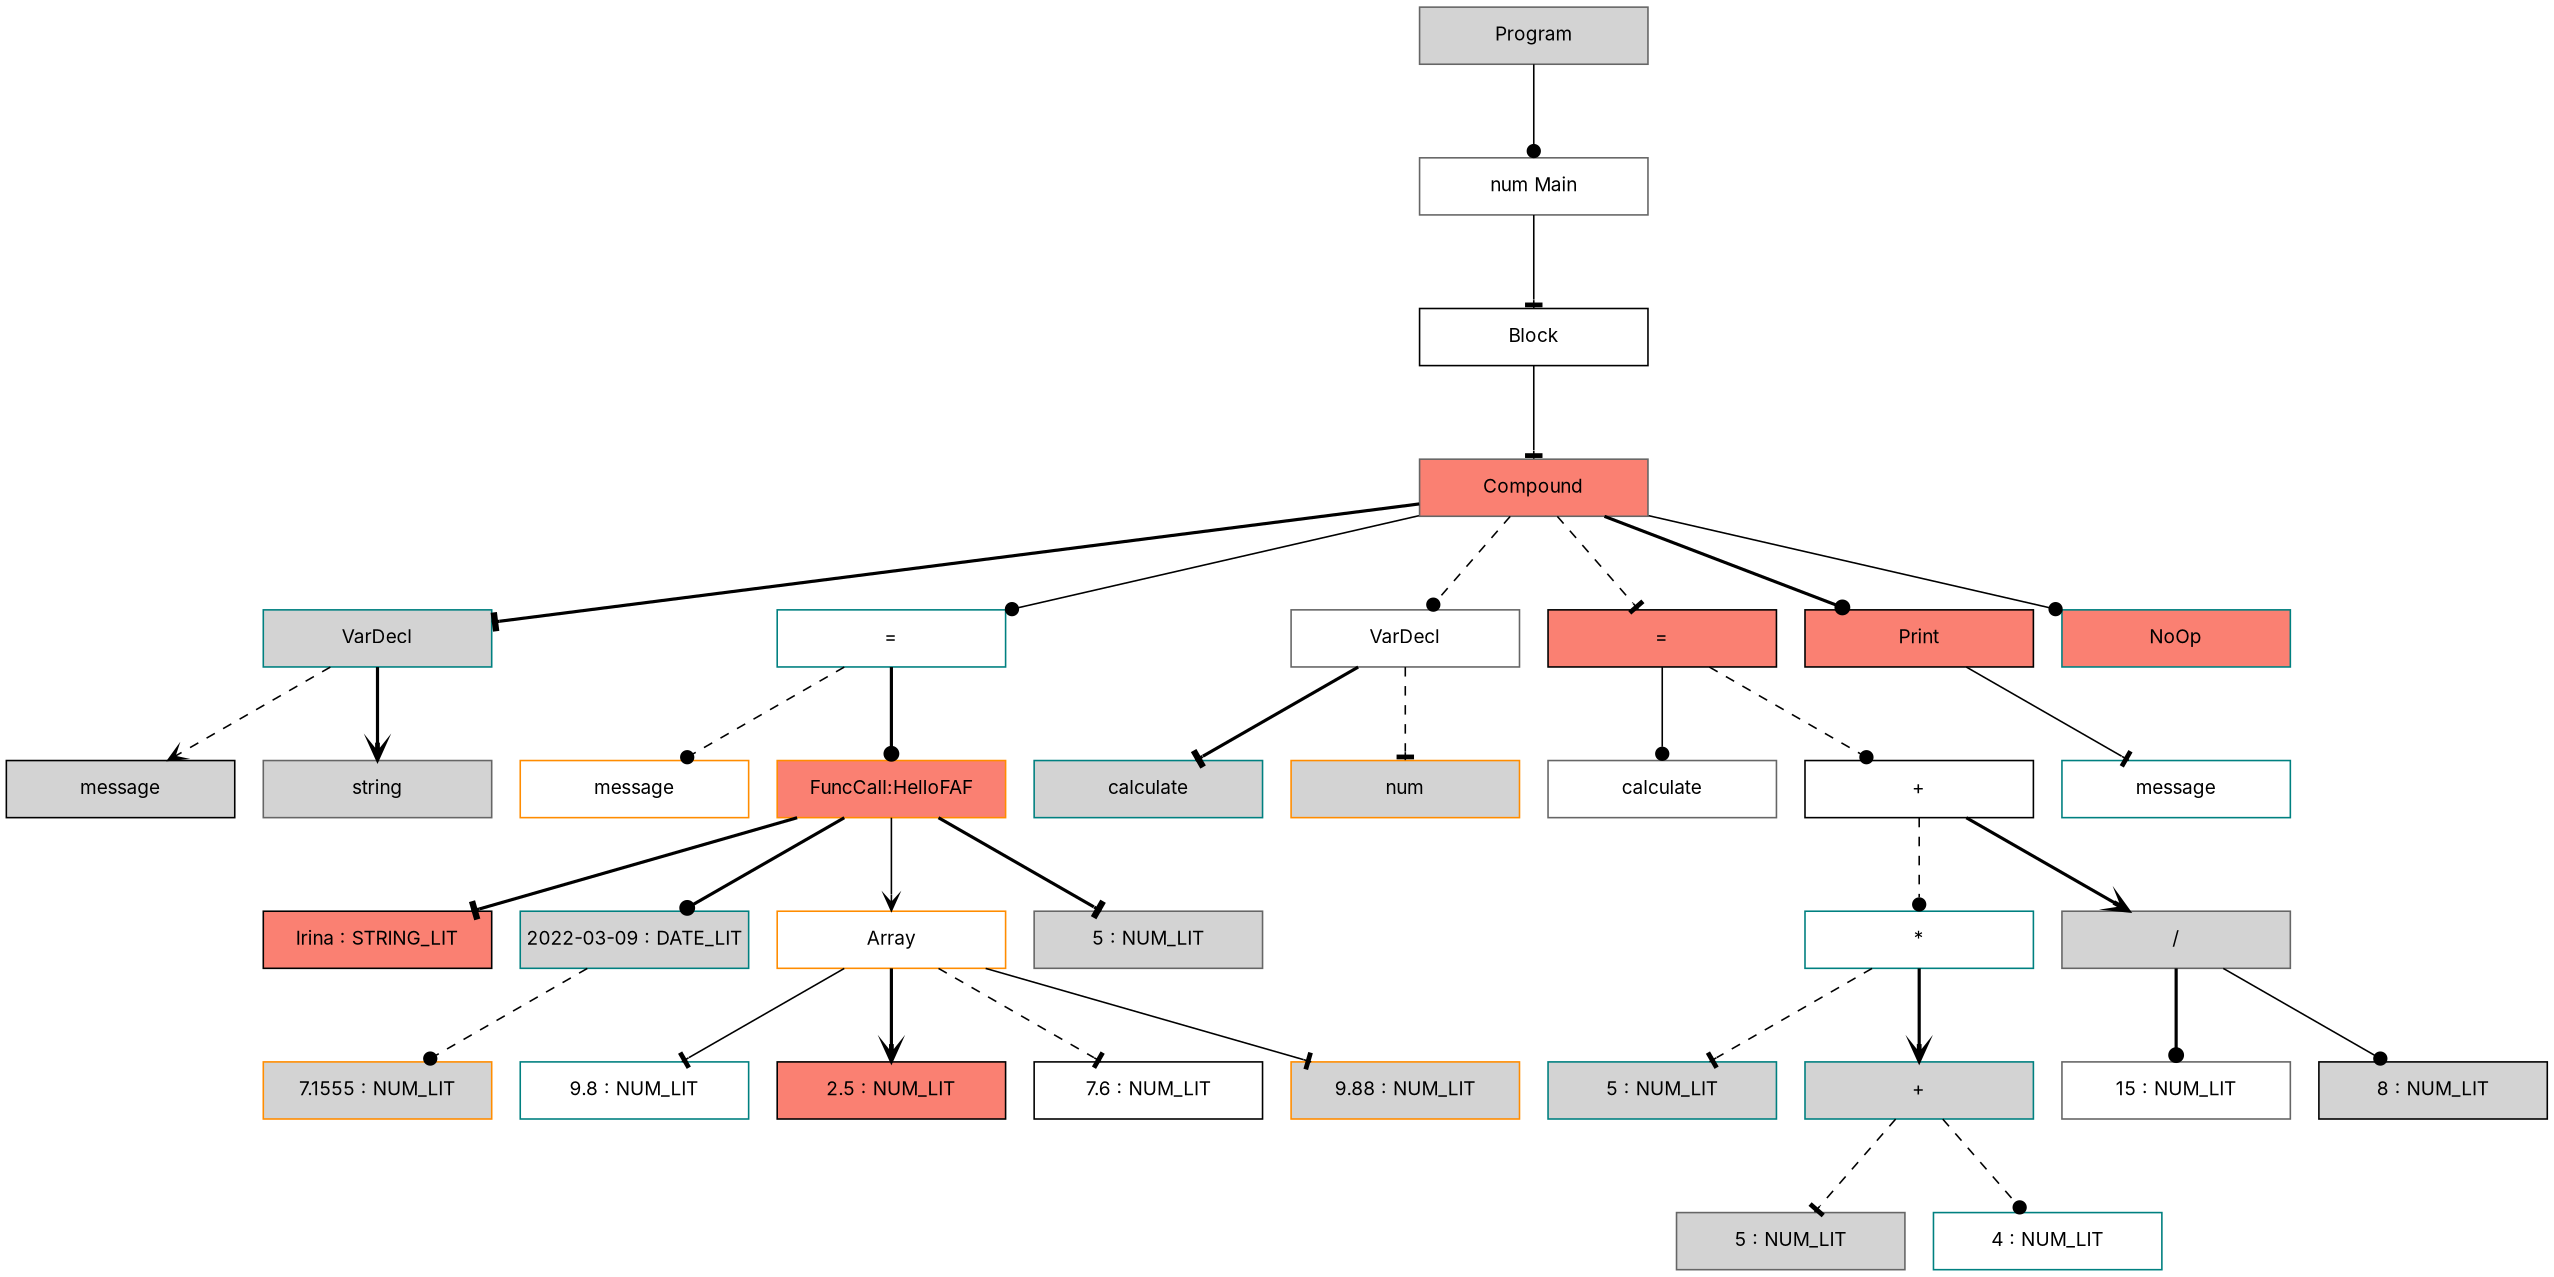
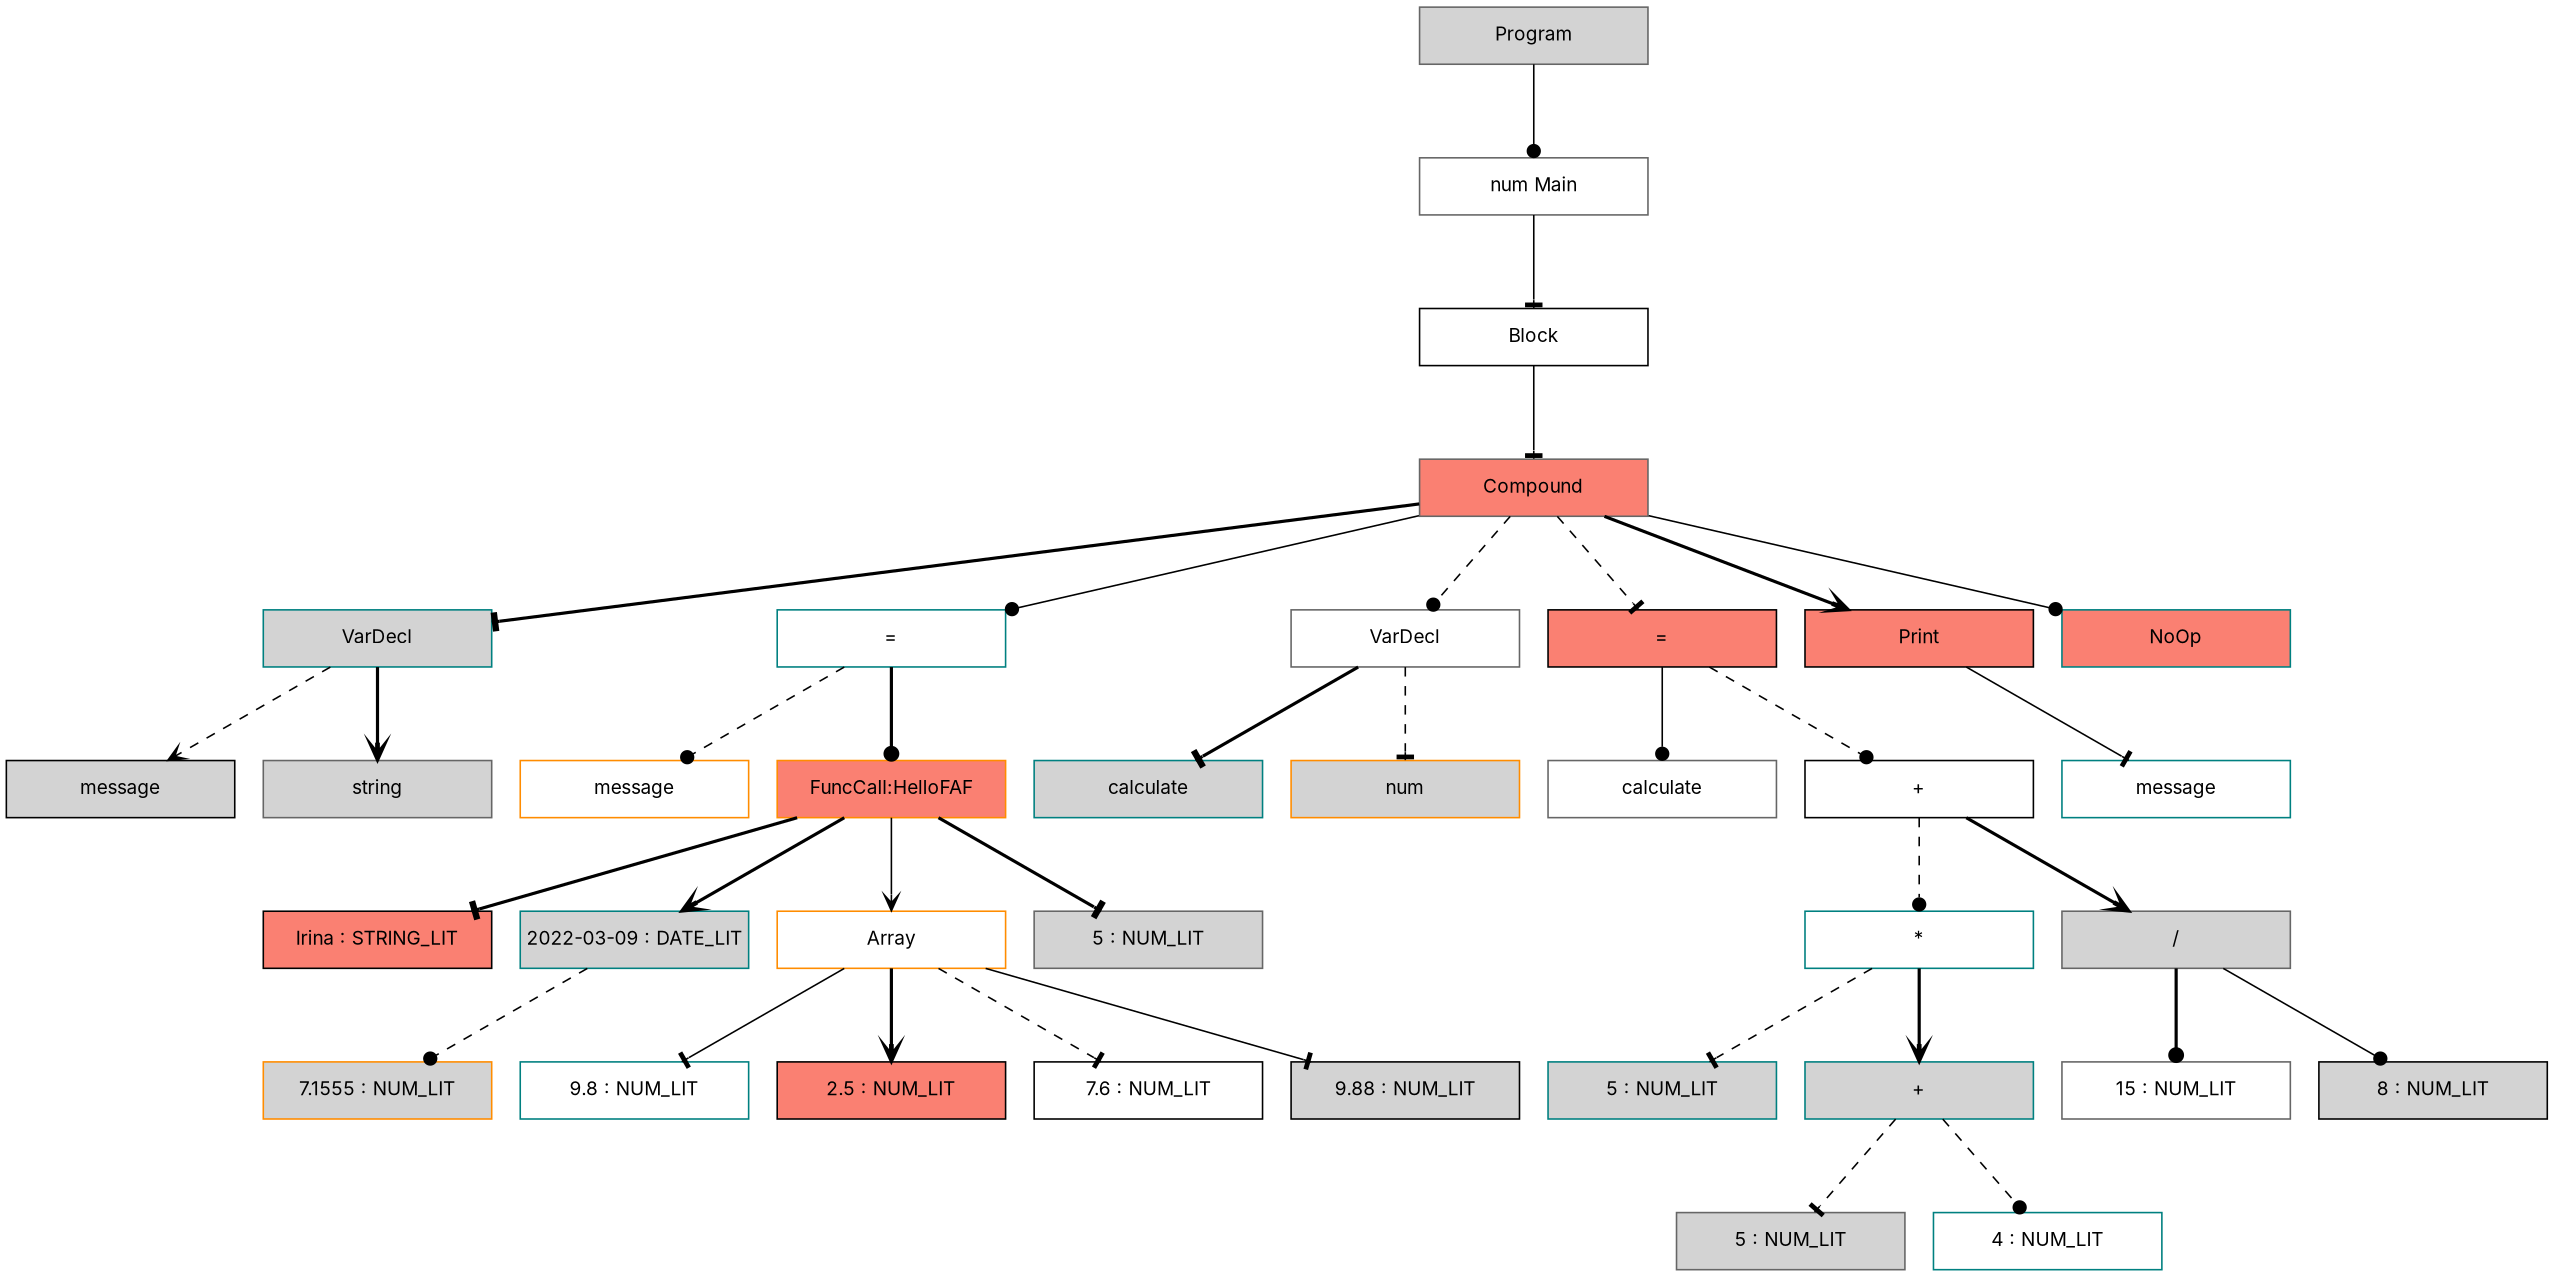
edge "Compound" -> "Print": arrowhead dot -> vee
edge "FuncCall:HelloFAF" -> "2022-03-09 : DATE_LIT": arrowhead dot -> vee
node "9.88 : NUM_LIT": color darkorange -> black
